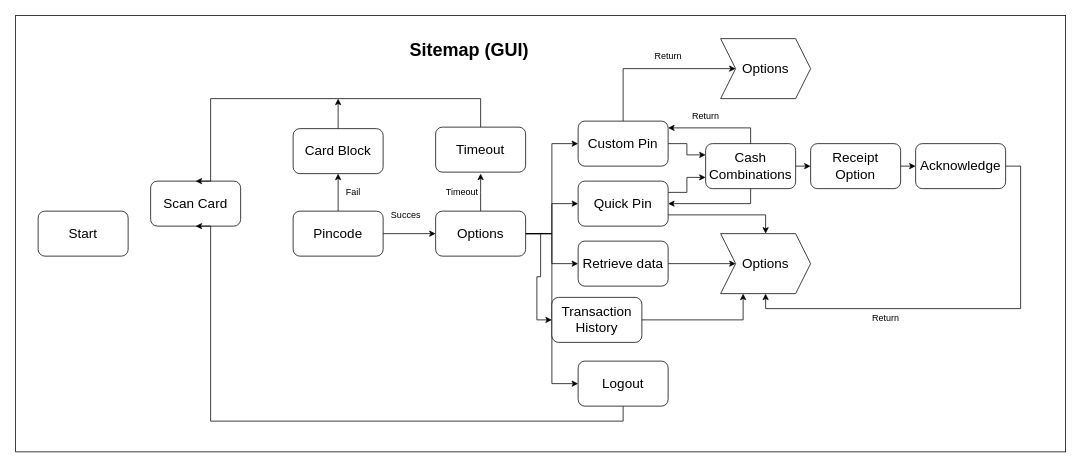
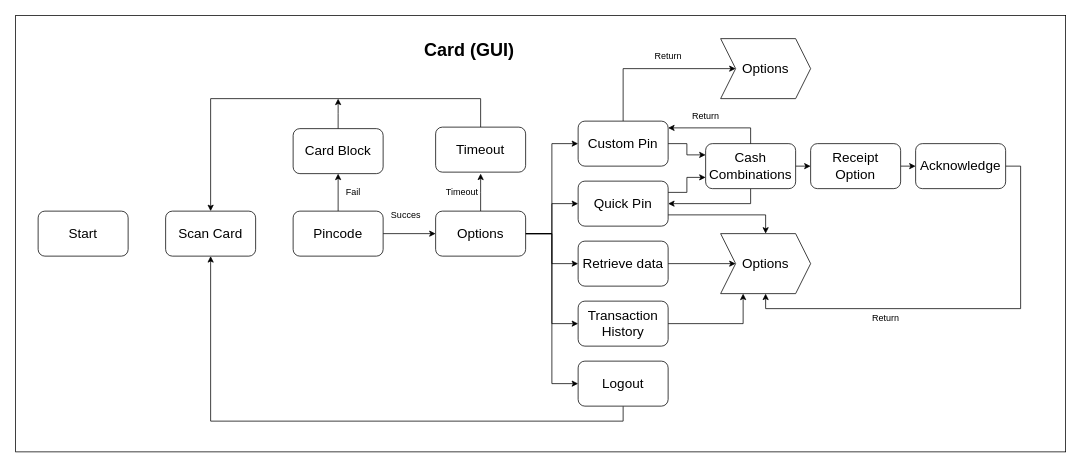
node "Sitemap (GUI)": label "Sitemap (GUI)" -> "Card (GUI)"
node "Scan Card": moved (195, 204) -> (210, 234)
node "Transaction History": moved (597, 320) -> (623, 324)
